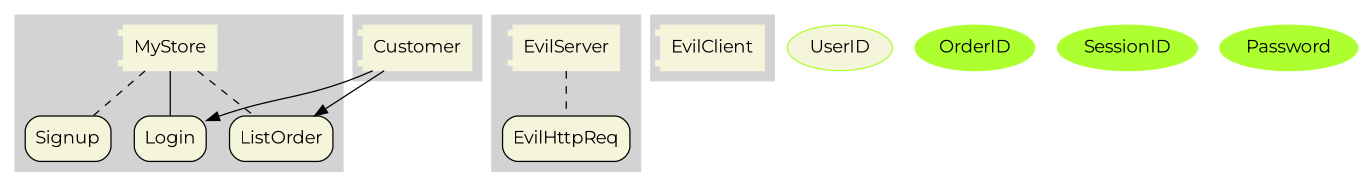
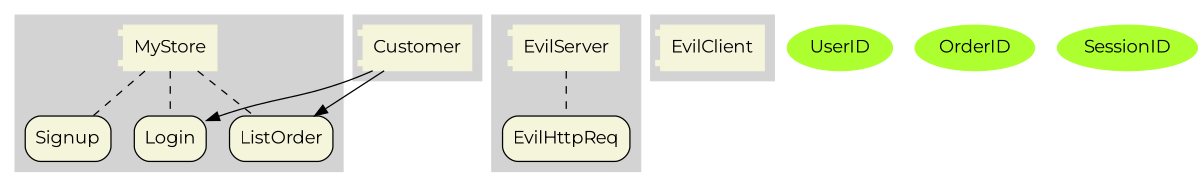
node "UserID": fillcolor beige -> greenyellow
node "Password": removed
edge "MyStore" -- "Login": style solid -> dashed
